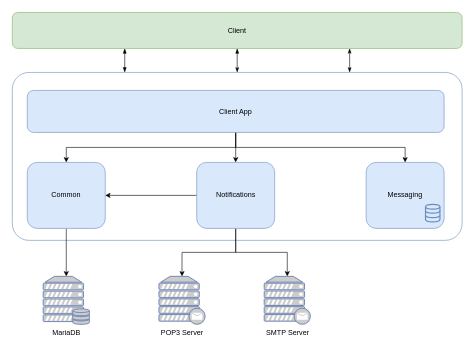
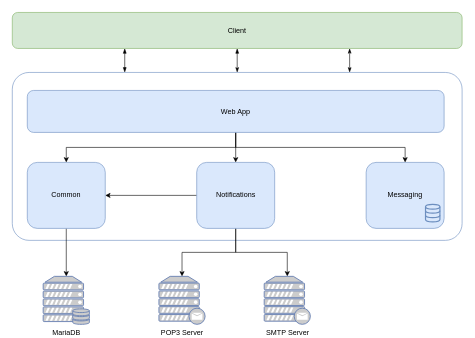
node "Client App": label "Client App" -> "Web App"
